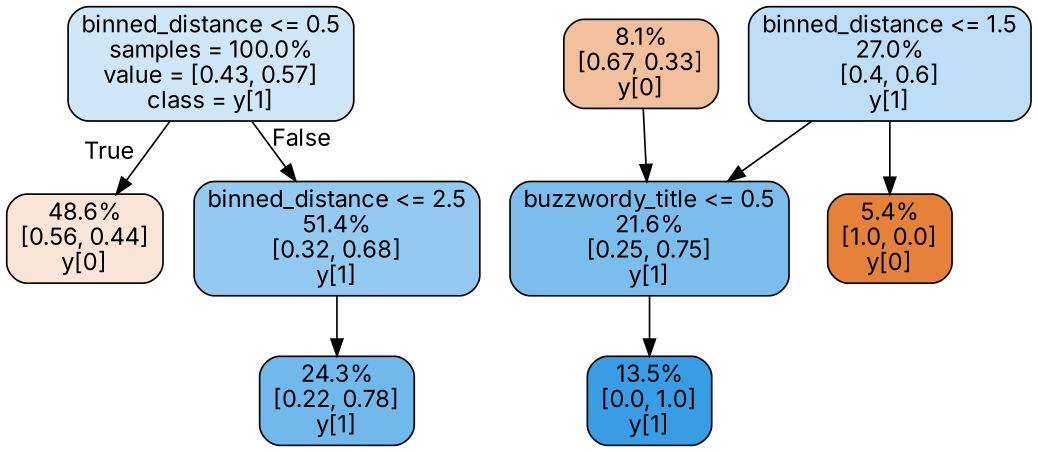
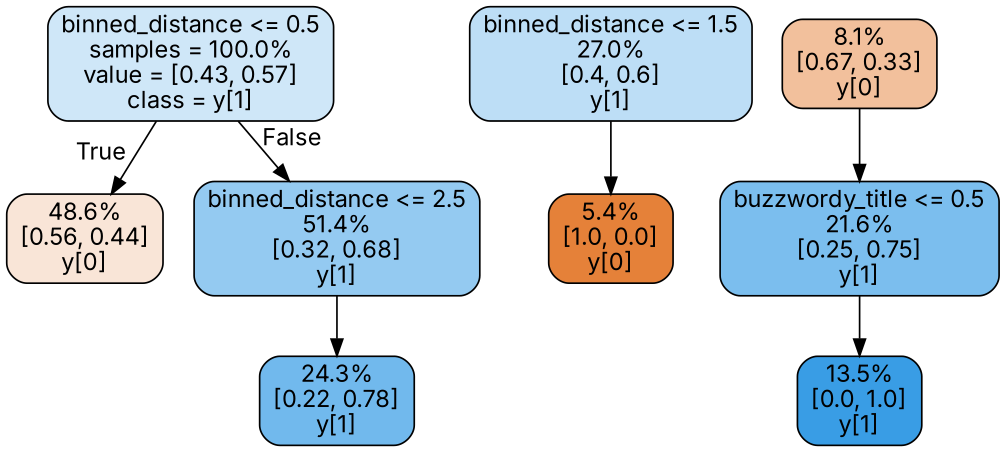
edge "binned_distance <= 1.5 27.0% [0.4, 0.6] y[1]" -> "buzzwordy_title <= 0.5 21.6% [0.25, 0.75] y[1]": removed
